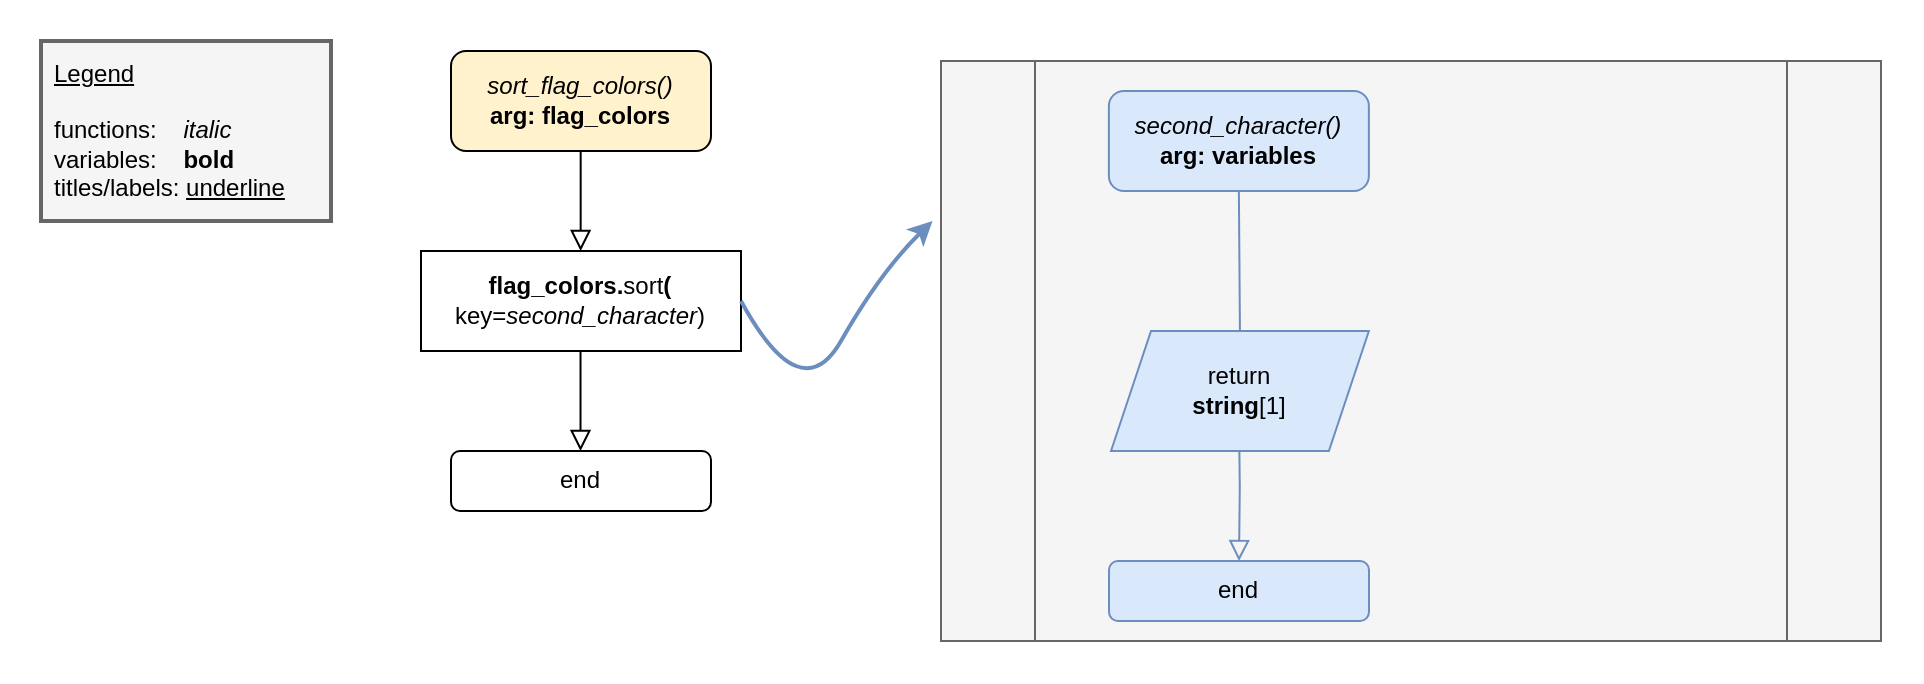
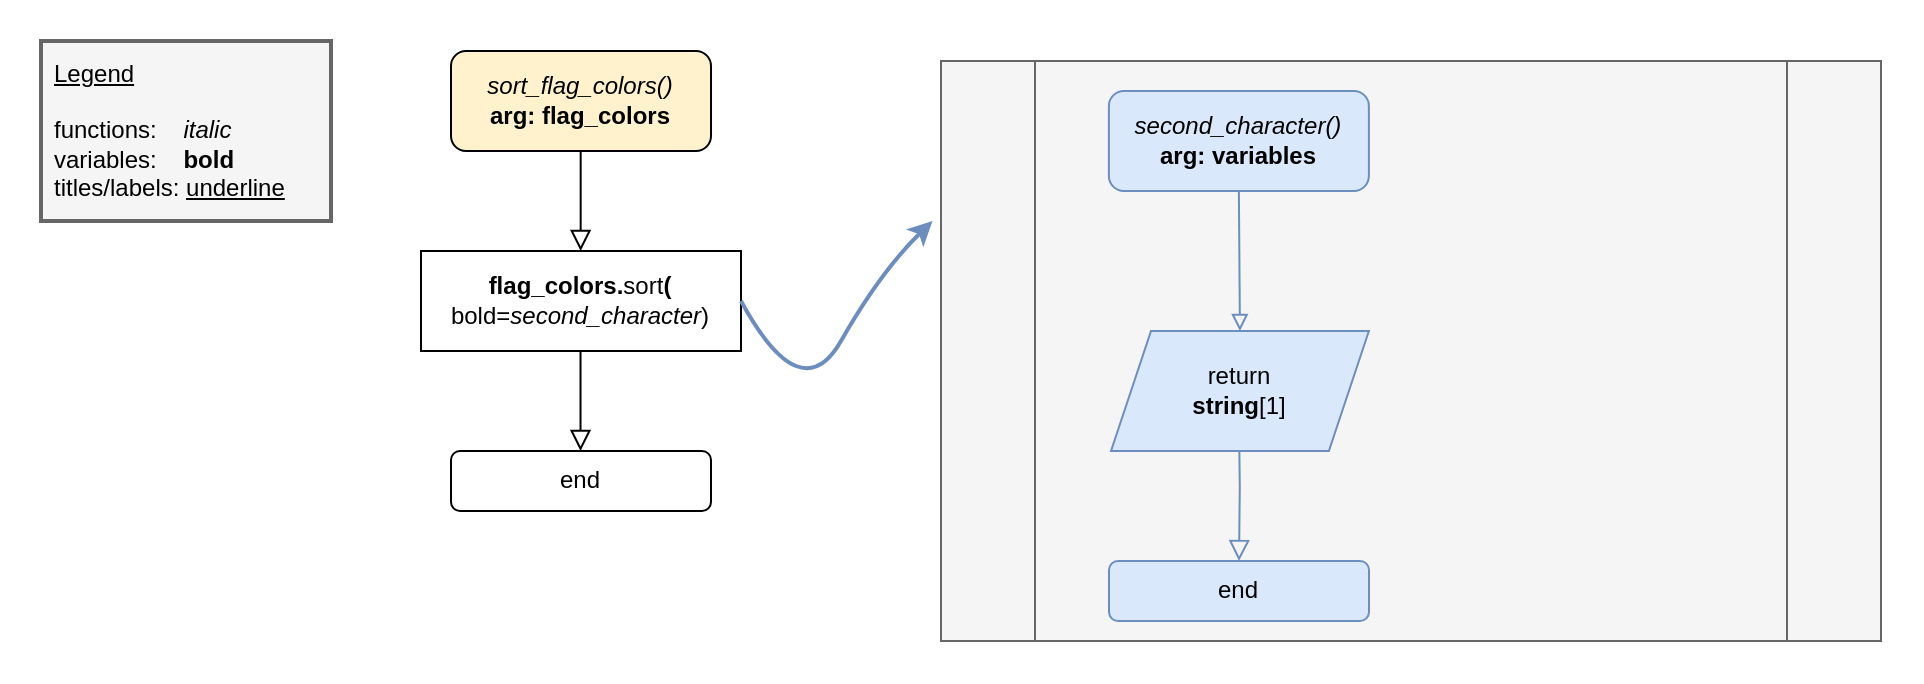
node "flag_colors.sort( key=second_character)": label "flag_colors.sort( key=second_character)" -> "flag_colors.sort( bold=second_character)"
edge "second_character() arg: variables" -- "return string[1]": arrowhead none -> block
